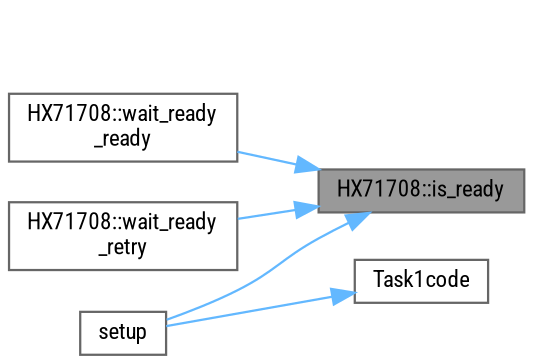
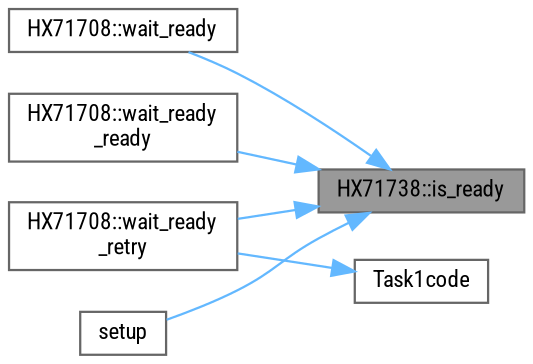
node "HX71708::wait_ready": added
node "HX71708::is_ready": label "HX71708::is_ready" -> "HX71738::is_ready"
edge "setup" -> "Task1code": now "HX71708::wait_ready _retry" -> "Task1code"
